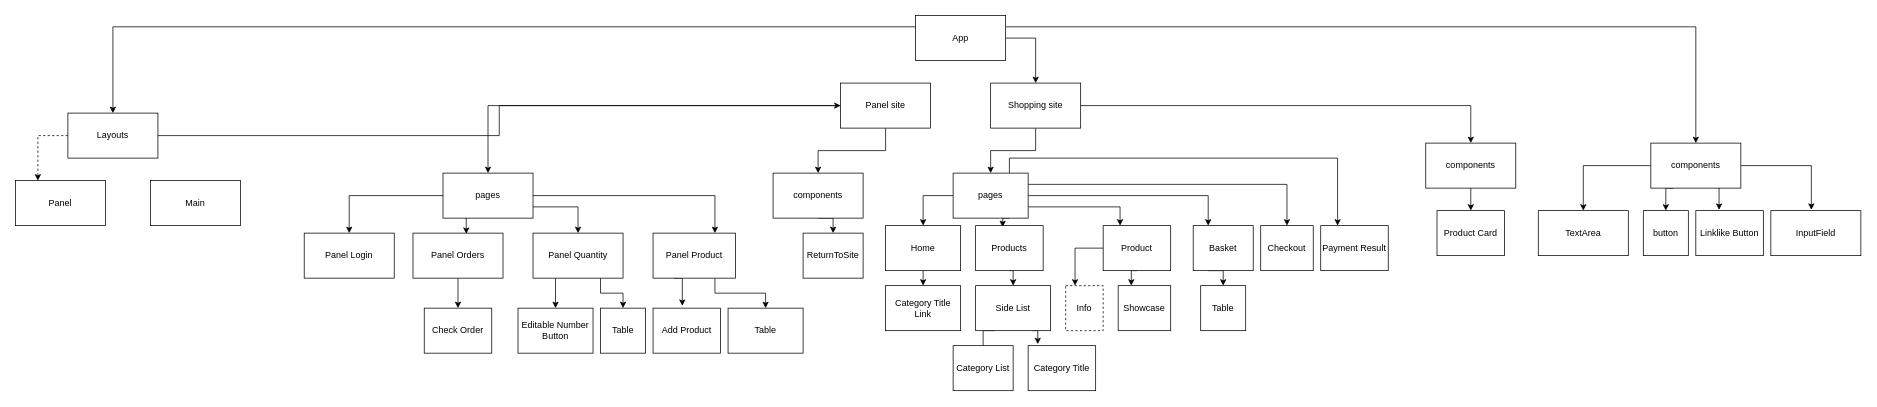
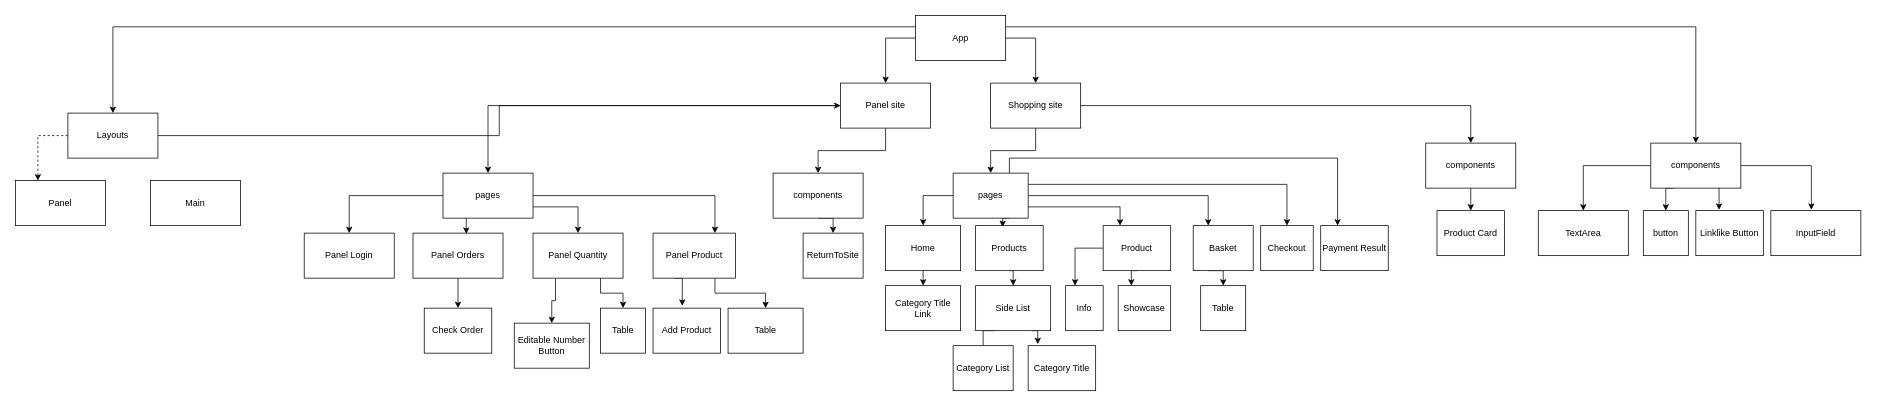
edge "App" -> "Panel site": added
node "Info": style dashed -> solid
node "Editable Number Button": moved (555, 330) -> (552, 345)
